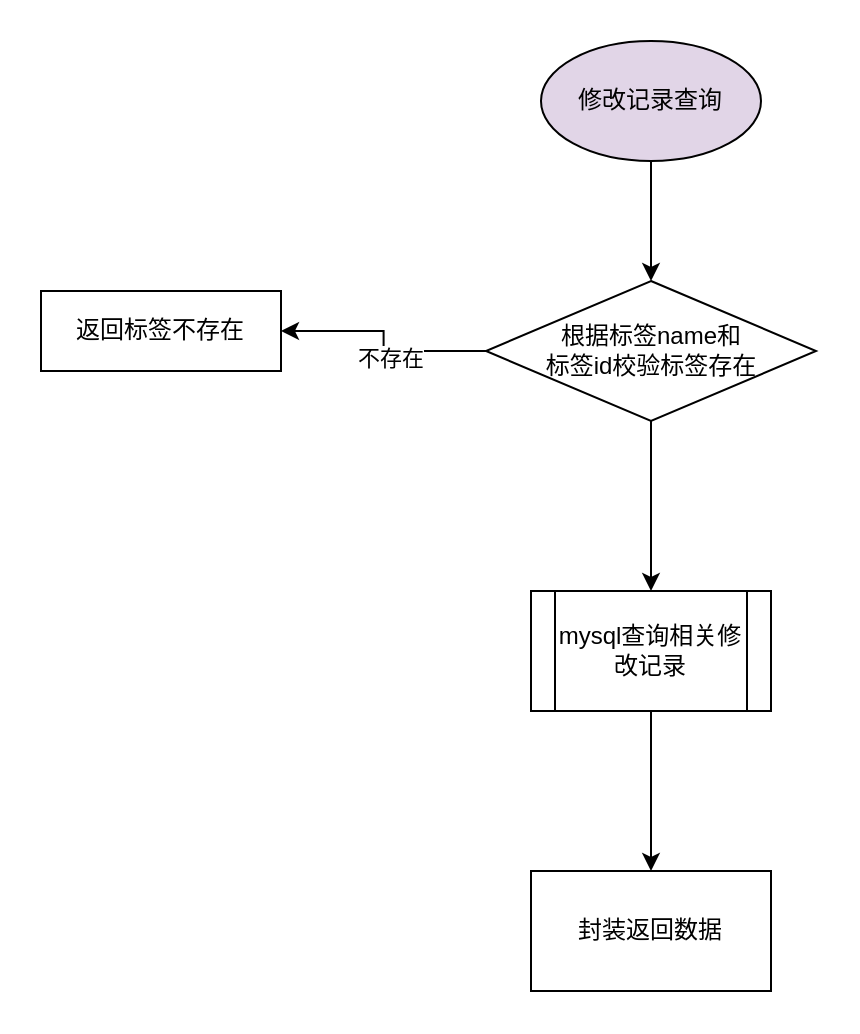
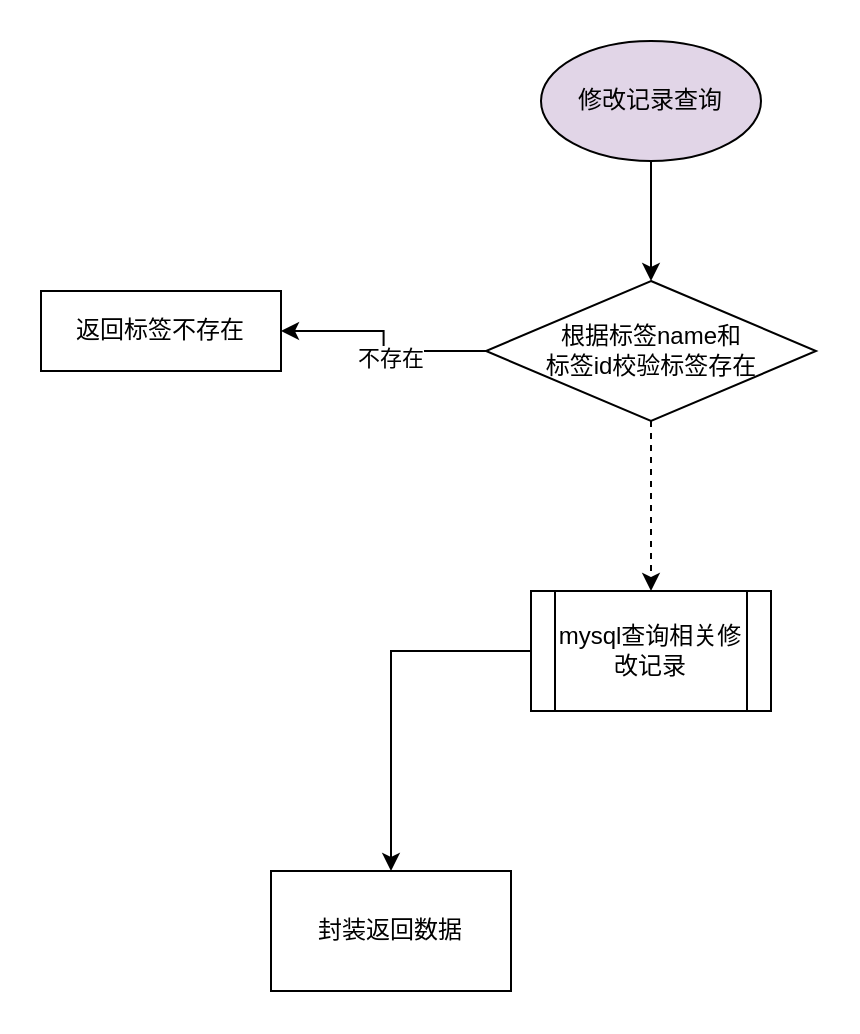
edge "根据标签name和 标签id校验标签存在" -> "mysql查询相关修改记录": style solid -> dashed
node "封装返回数据": moved (651, 931) -> (391, 931)
